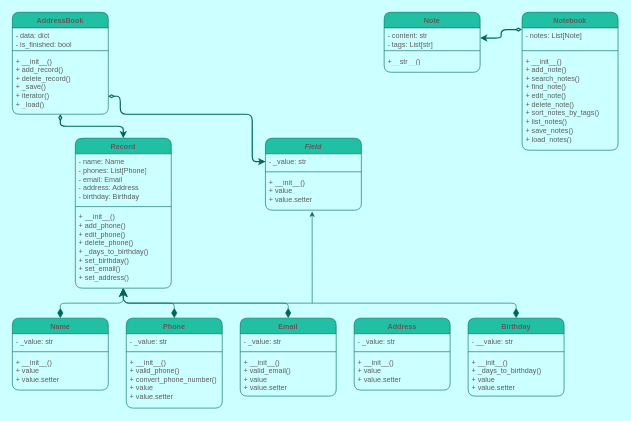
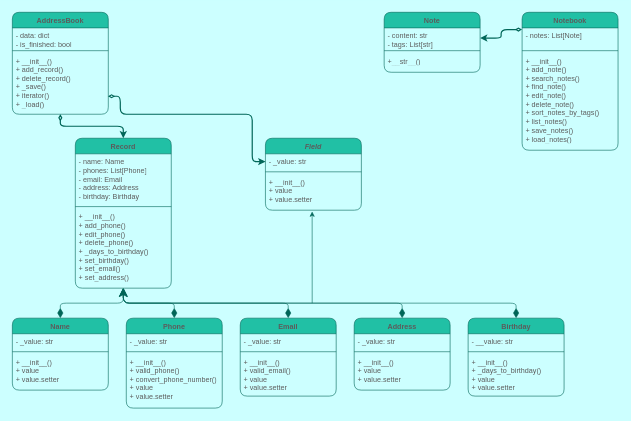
edge "Record" -- "Address": added
